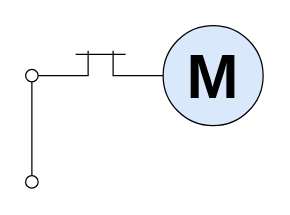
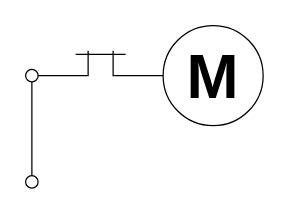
node "М": fillcolor #dae8fc -> #ffffff
